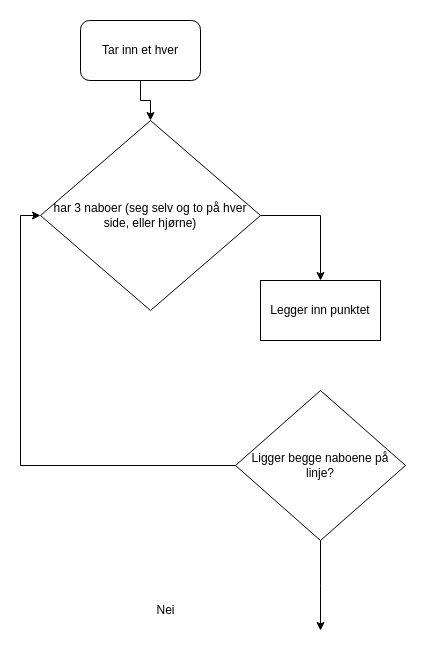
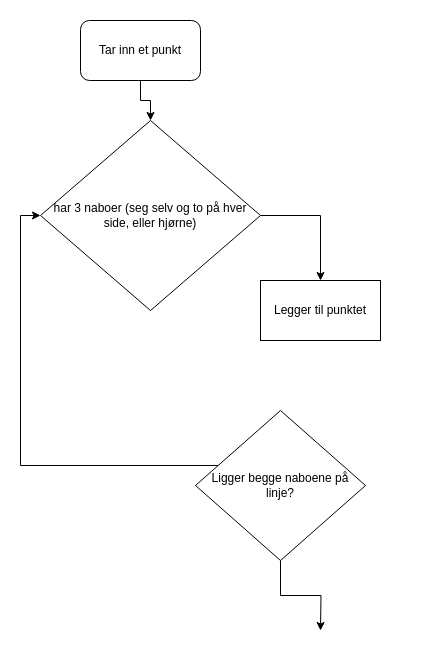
node "Tar inn et hver": label "Tar inn et hver" -> "Tar inn et punkt"
node "Legger inn punktet": label "Legger inn punktet" -> "Legger til punktet"
node "Ligger begge naboene på linje?": moved (321, 466) -> (281, 486)
node "Nei": removed
